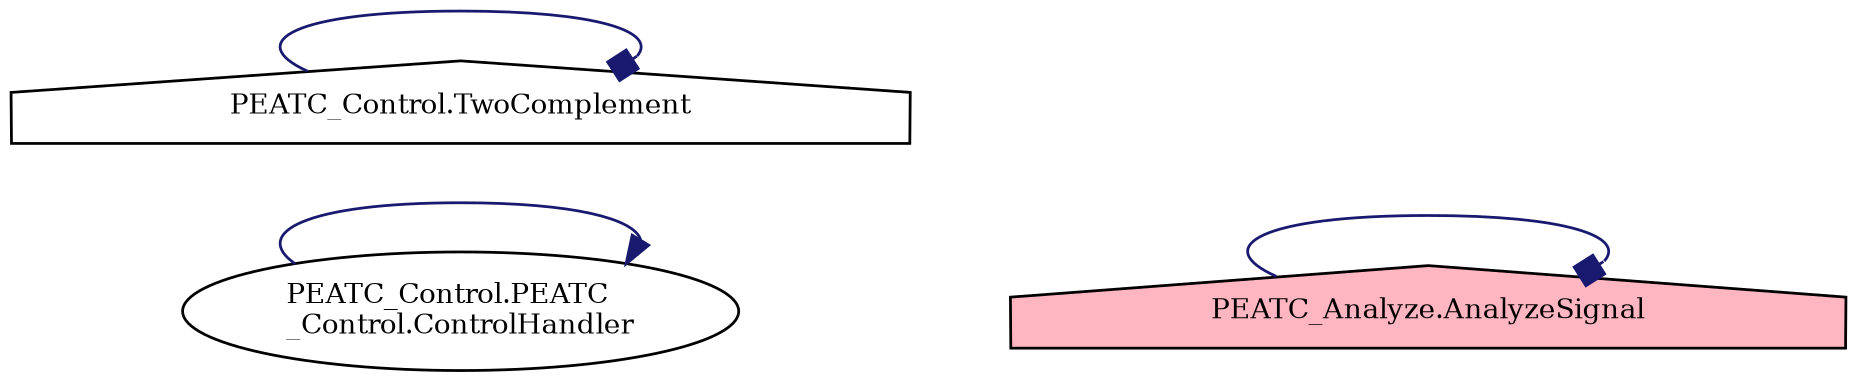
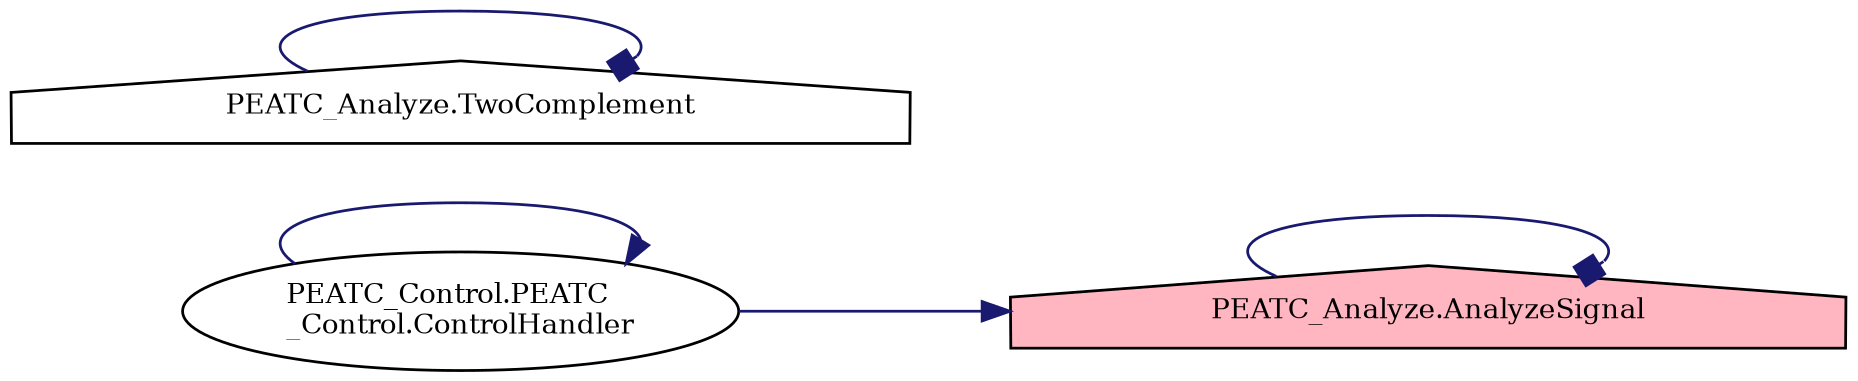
node "PEATC_Control.TwoComplement": label "PEATC_Control.TwoComplement" -> "PEATC_Analyze.TwoComplement"
edge "PEATC_Control.PEATC _Control.ControlHandler" -> "PEATC_Analyze.AnalyzeSignal": added
